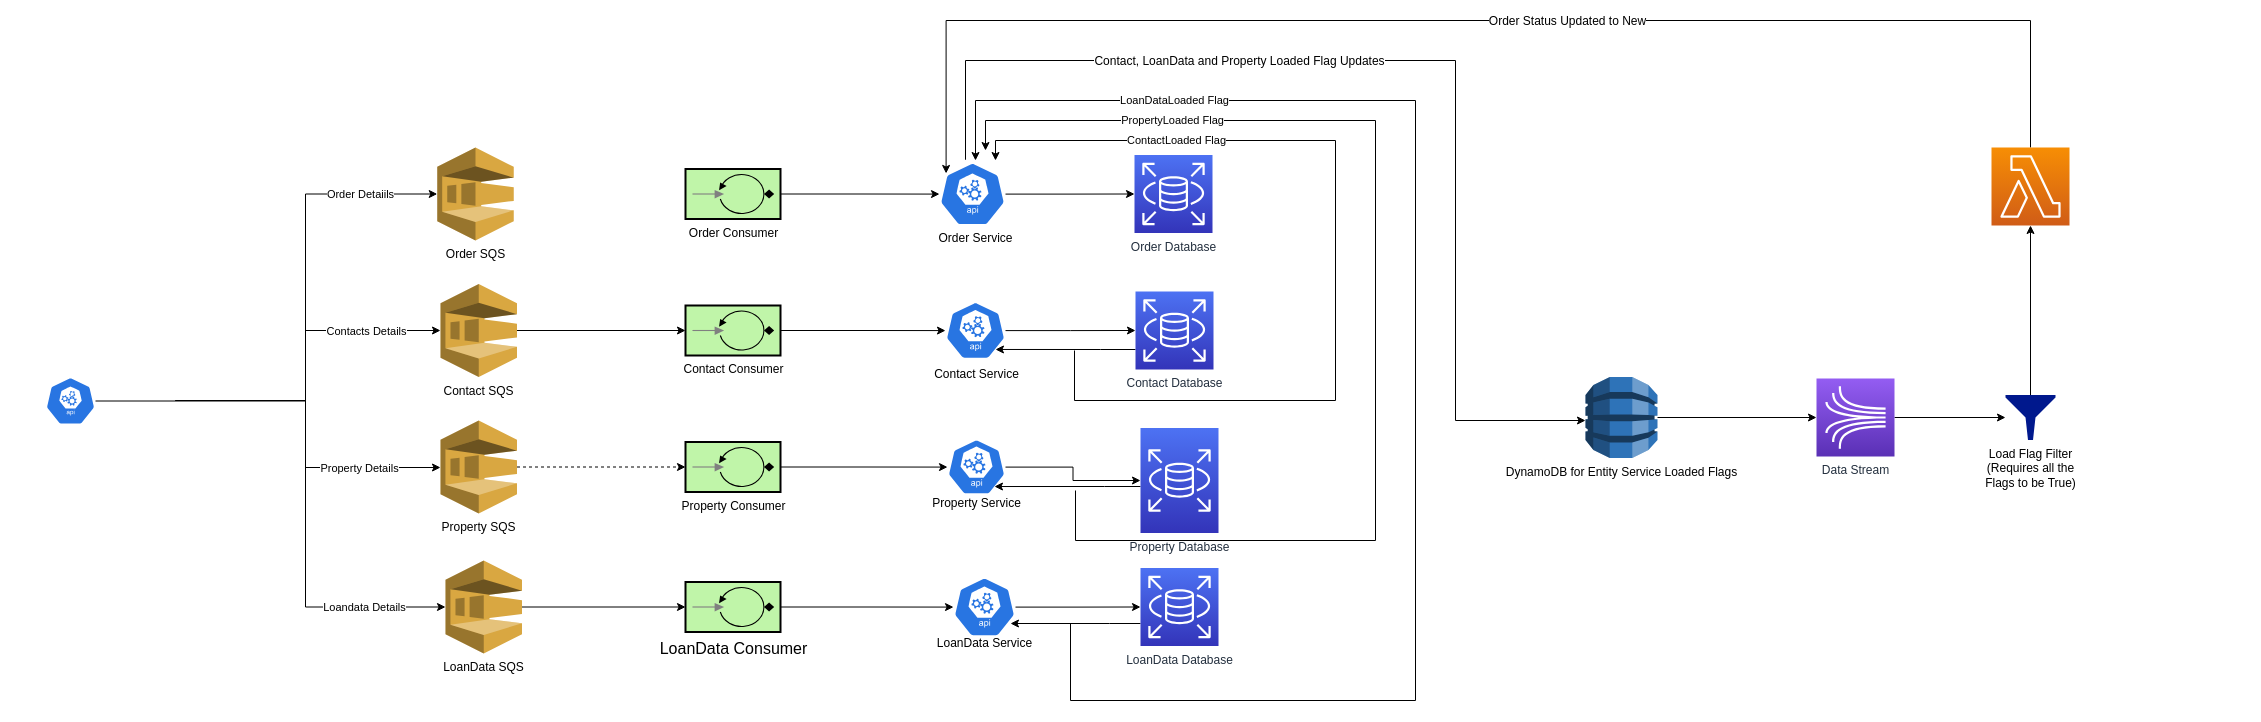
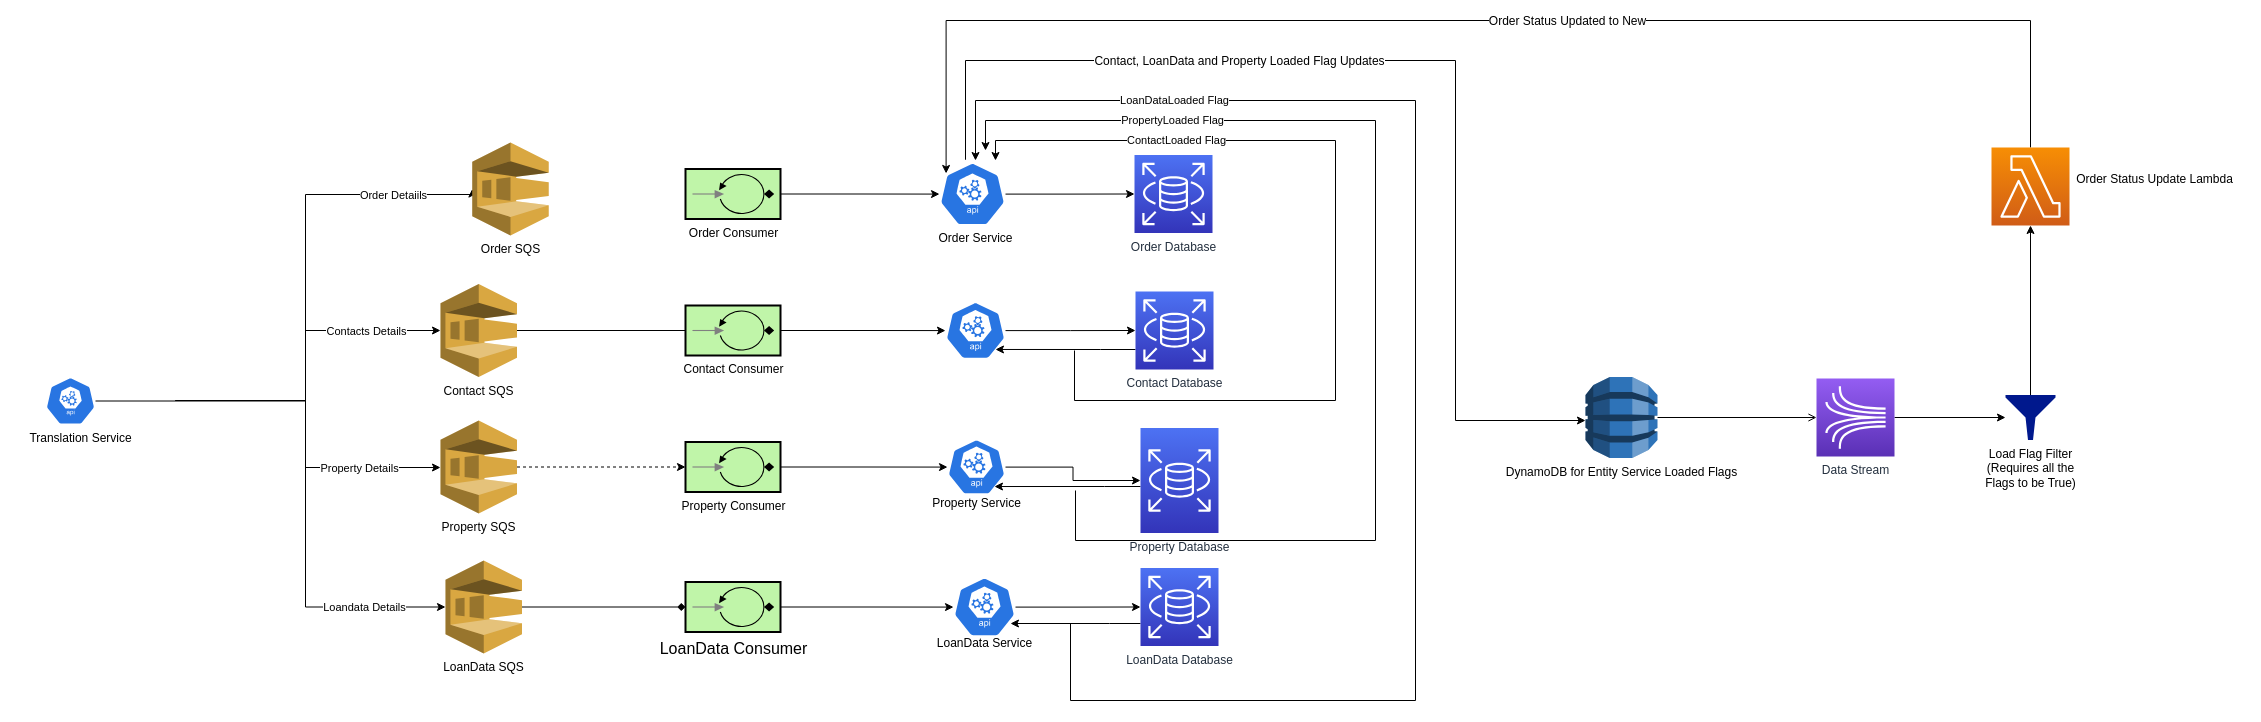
node "Order Status Update Lambda": added
node "Order SQS": moved (476, 194) -> (511, 189)
edge "Contact SQS" -> "Contact Consumer": arrowhead classic -> none
node "Contact Service": removed
edge "DynamoDB for Entity Service Loaded Flags" -> "Data Stream": arrowhead classic -> open
node "Translation Service": added
edge "LoanData SQS" -> "LoanData Consumer": arrowhead classic -> diamond
